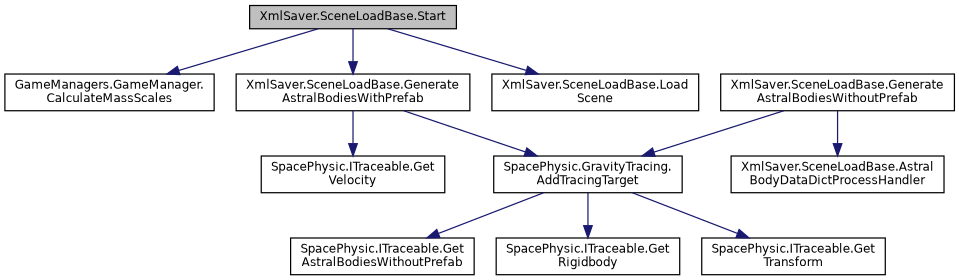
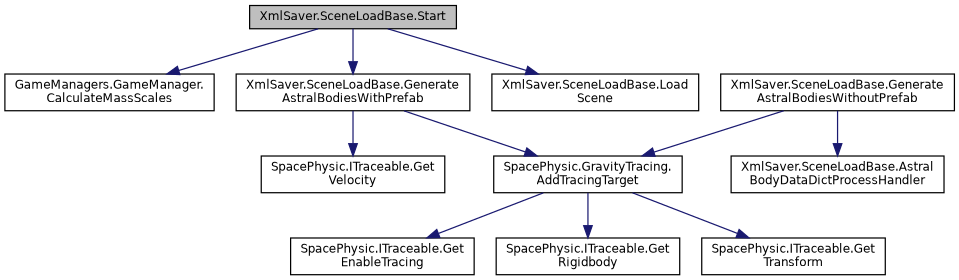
node "SpacePhysic.ITraceable.Get AstralBodiesWithoutPrefab": label "SpacePhysic.ITraceable.Get AstralBodiesWithoutPrefab" -> "SpacePhysic.ITraceable.Get EnableTracing"
